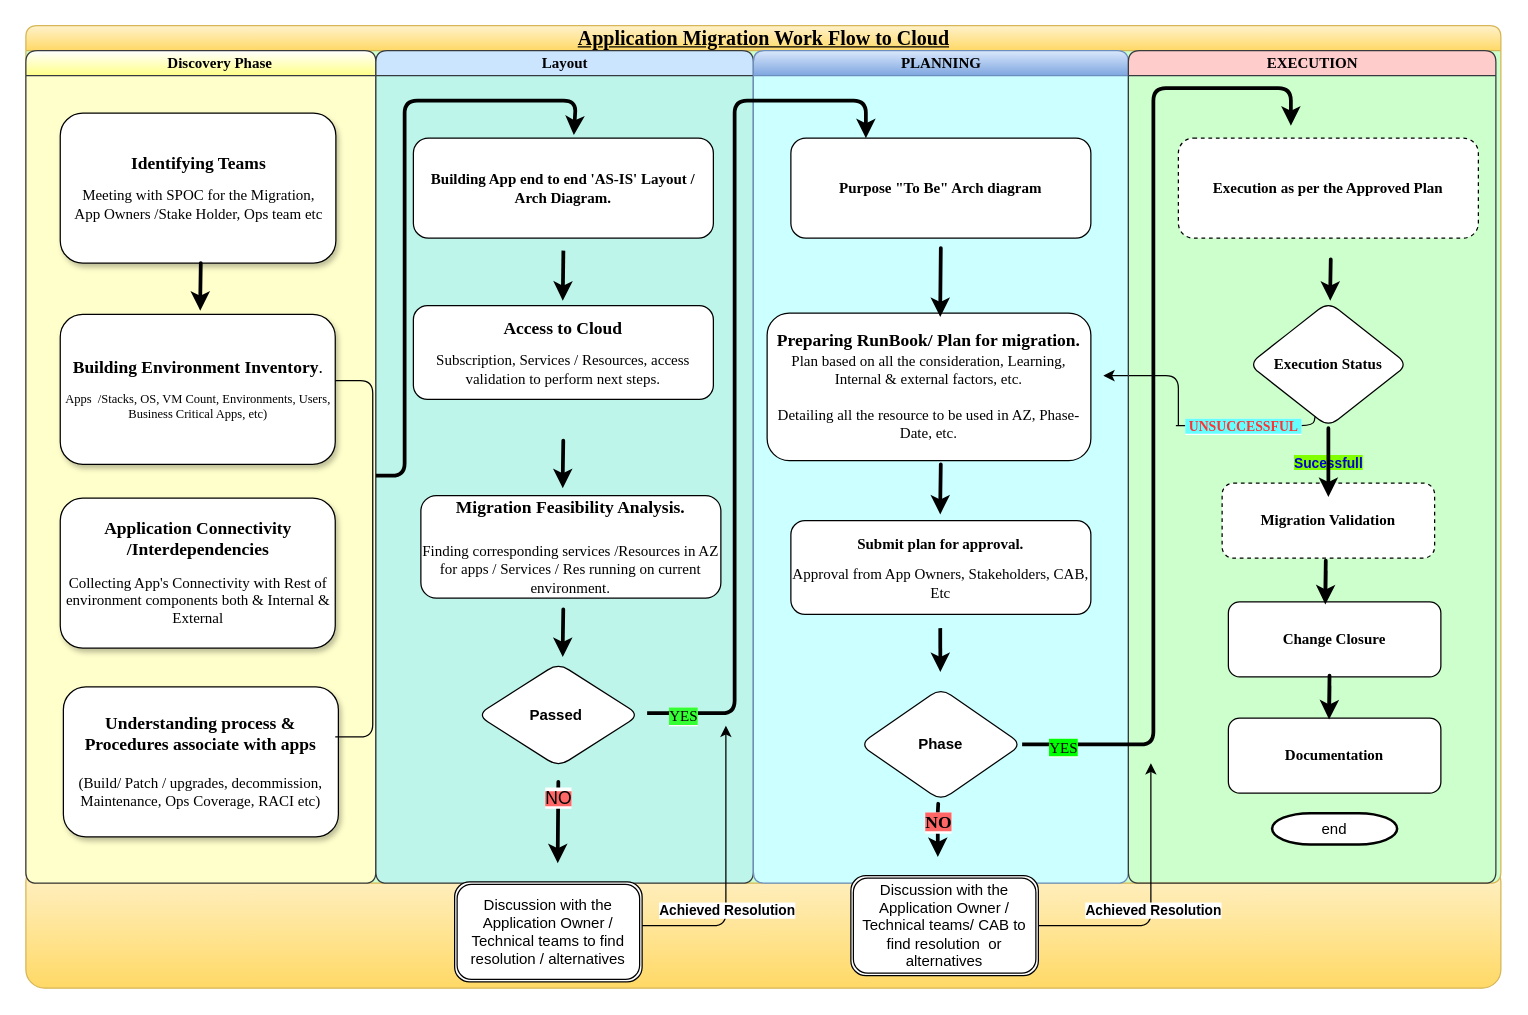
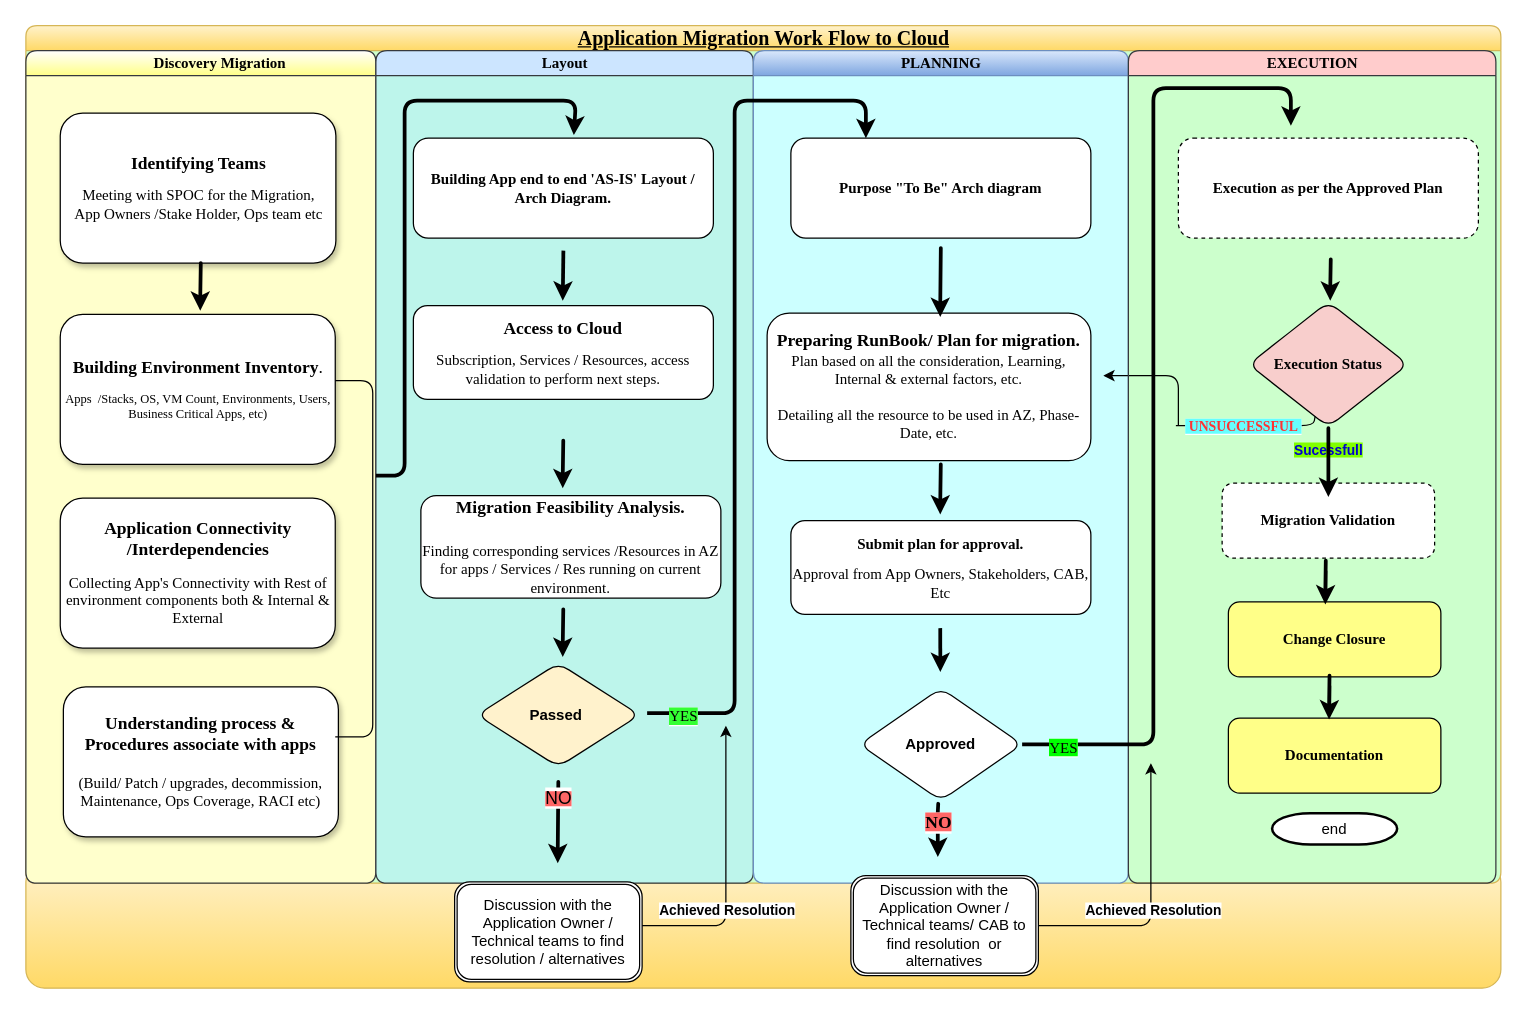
node "Discovery Phase": label "Discovery Phase" -> "Discovery Migration"
node "Execution Status": fillcolor #ffffff -> #f8cecc
node "Sucessfull": moved (1328, 463) -> (1328, 451)
node "Change Closure": fillcolor #ffffff -> #ffff88
node "Passed": fillcolor #ffffff -> #fff2cc
node "Phase": label "Phase" -> "Approved"
node "Documentation": fillcolor #ffffff -> #ffff88
